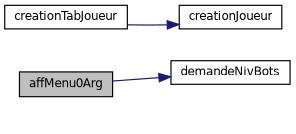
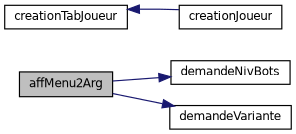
edge "creationTabJoueur" -> "creationJoueur": reversed
node "affMenu0Arg": label "affMenu0Arg" -> "affMenu2Arg"
node "demandeVariante": added
